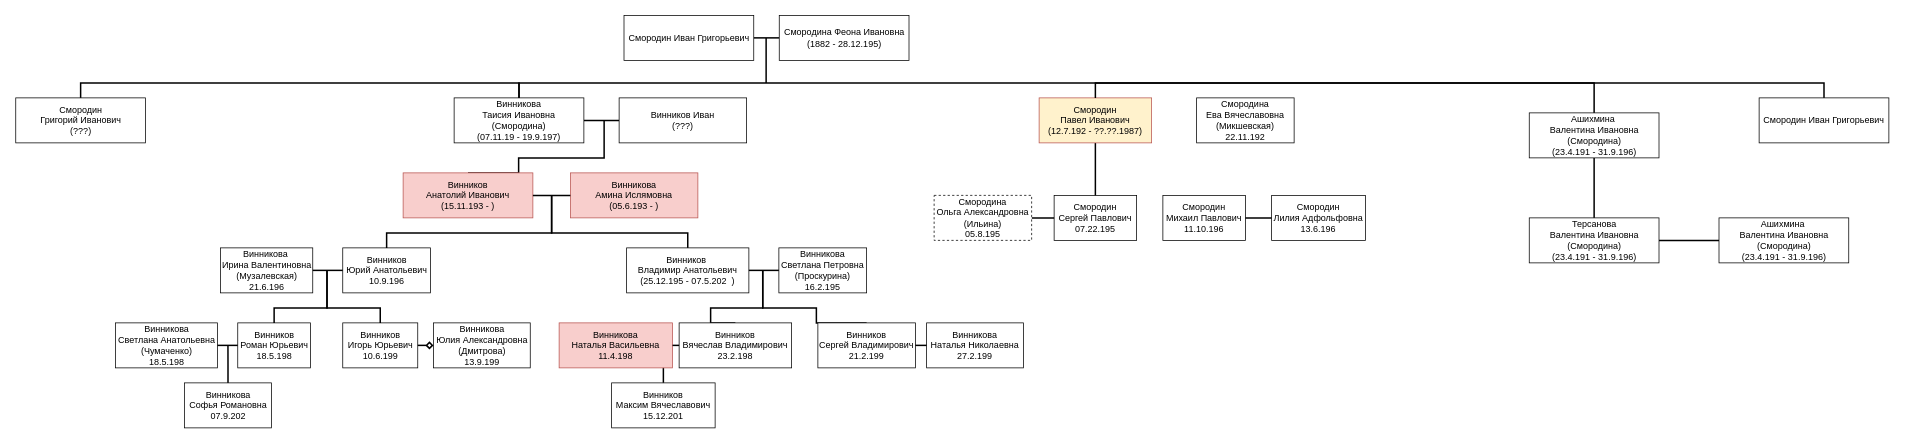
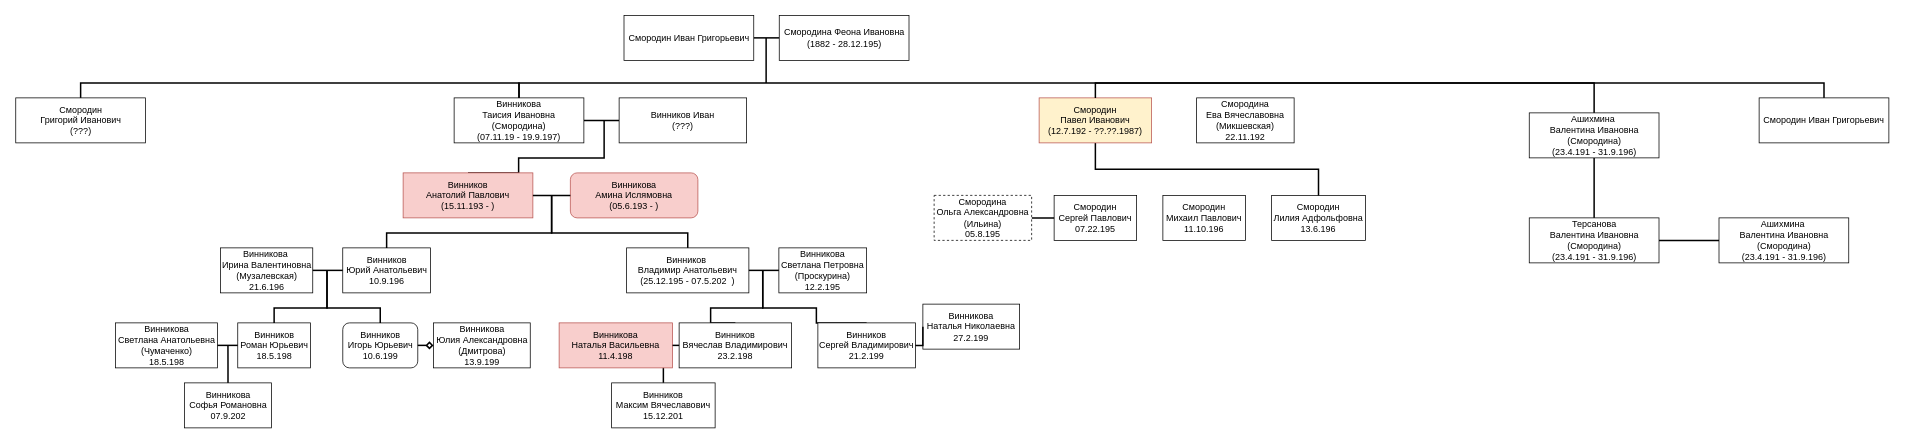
edge "Смородин Павел Иванович (12.7.192 - ??.??.1987)" -- "Смородин Сергей Павлович 07.22.195": now "Смородин Павел Иванович (12.7.192 - ??.??.1987)" -- "Смородин Лилия Адфольфовна 13.6.196"
node "Винников Анатолий Иванович (15.11.193 - )": label "Винников Анатолий Иванович (15.11.193 - )" -> "Винников Анатолий Павлович (15.11.193 - )"
node "Винникова Амина Ислямовна (05.6.193 - )": shape rectangle -> rounded rectangle
edge "Смородин Михаил Павлович 11.10.196" -- "Смородин Лилия Адфольфовна 13.6.196": removed
node "Винникова Светлана Петровна (Проскурина) 16.2.195": label "Винникова Светлана Петровна (Проскурина) 16.2.195" -> "Винникова Светлана Петровна (Проскурина) 12.2.195"
node "Винников Игорь Юрьевич 10.6.199": shape rectangle -> rounded rectangle
node "Винникова Наталья Николаевна 27.2.199": moved (975, 345) -> (971, 327)
